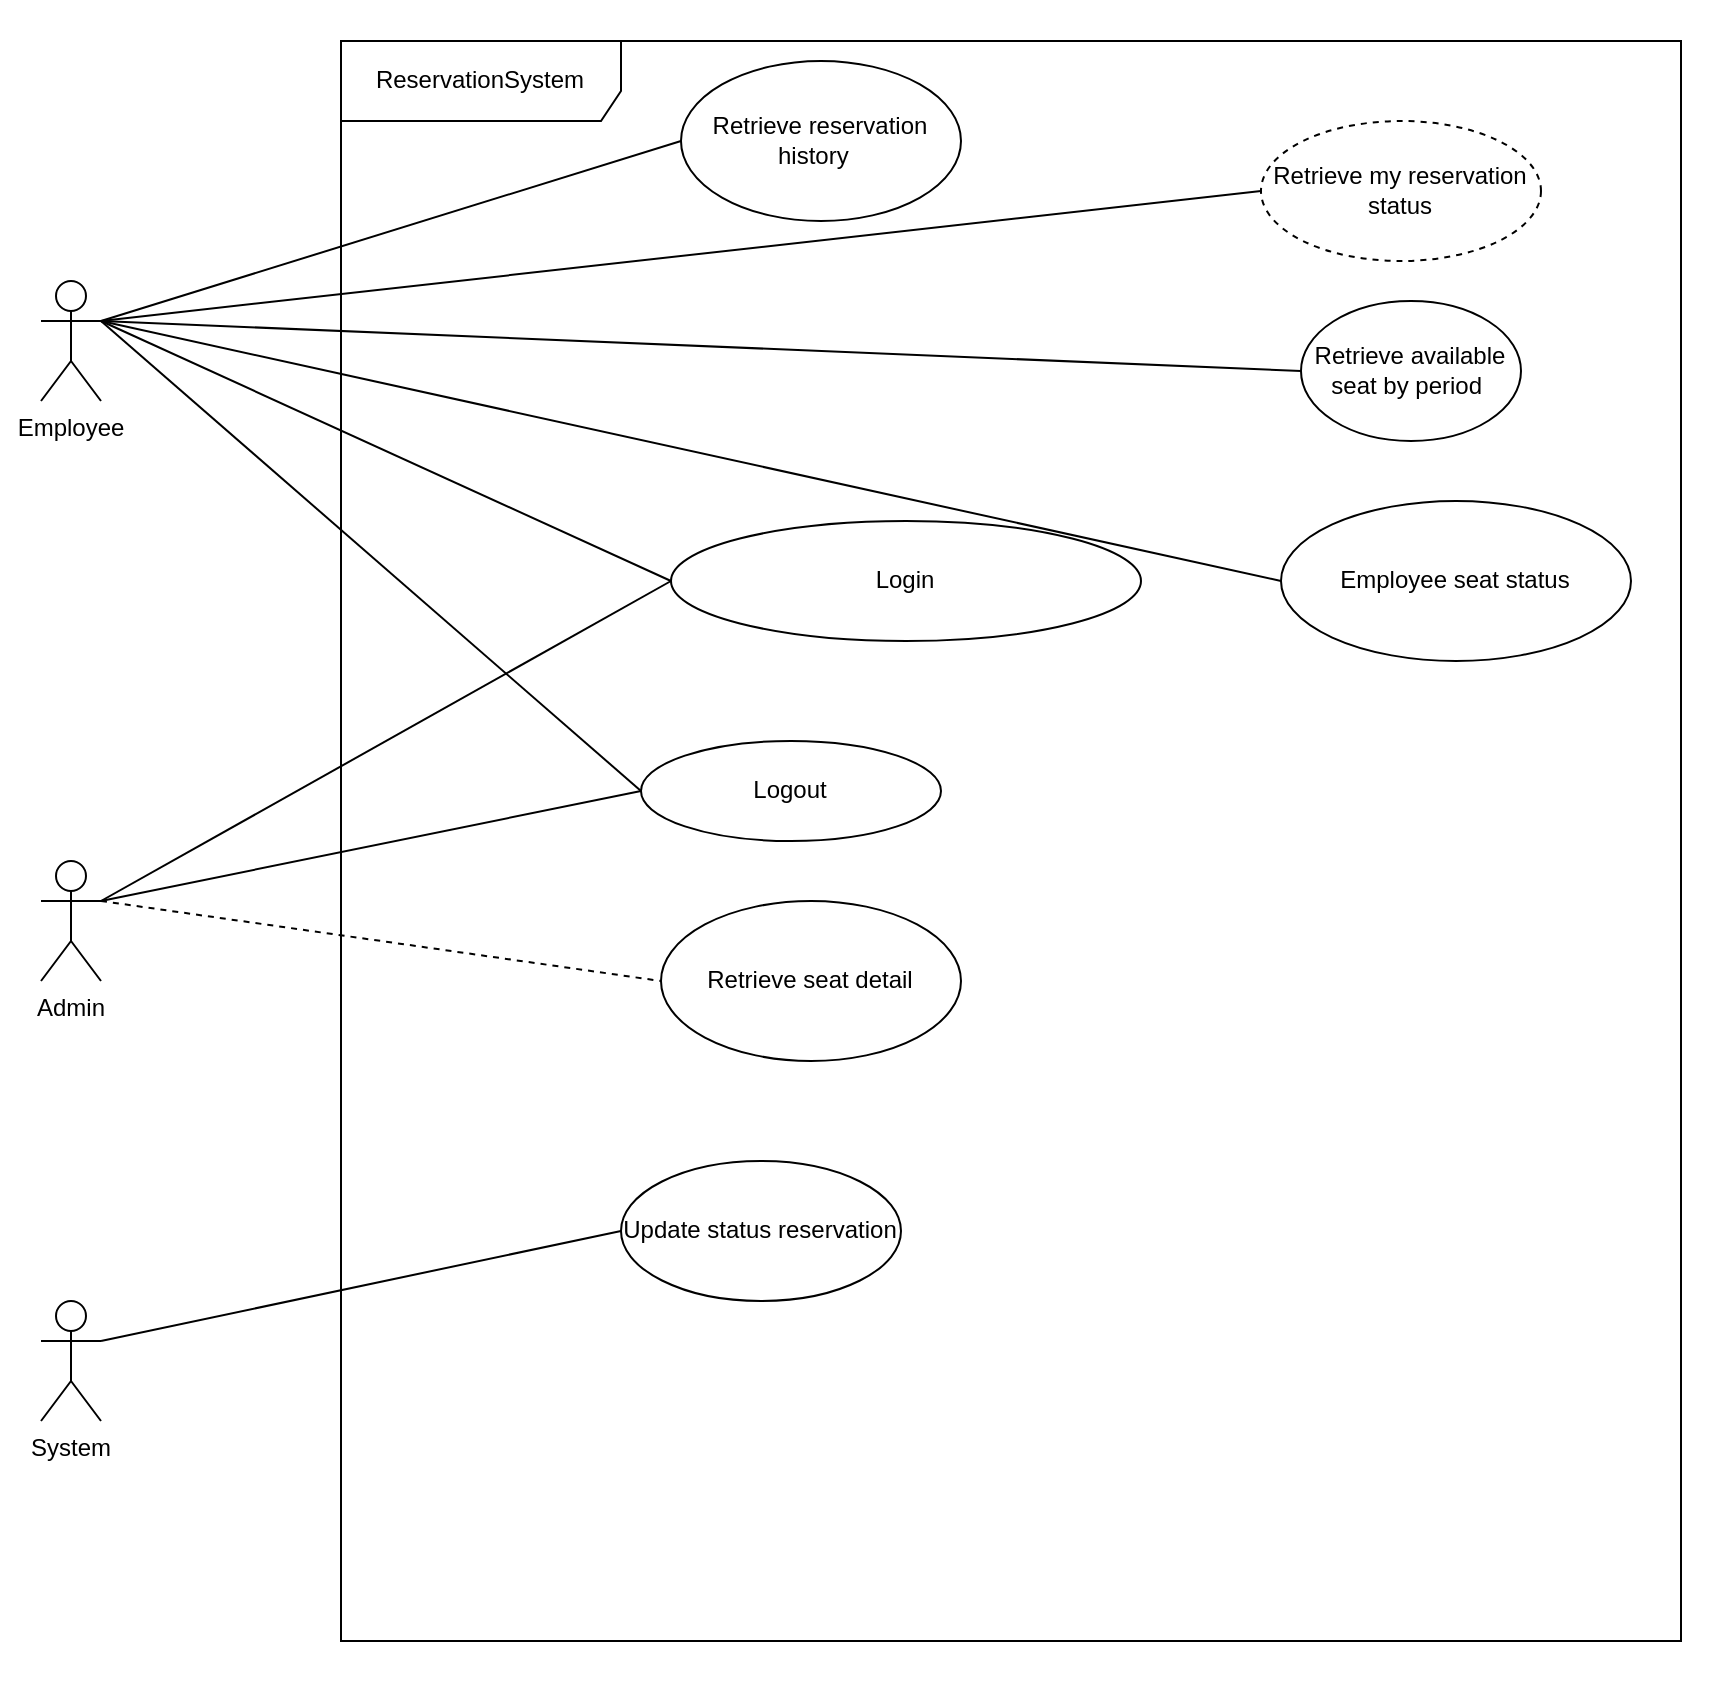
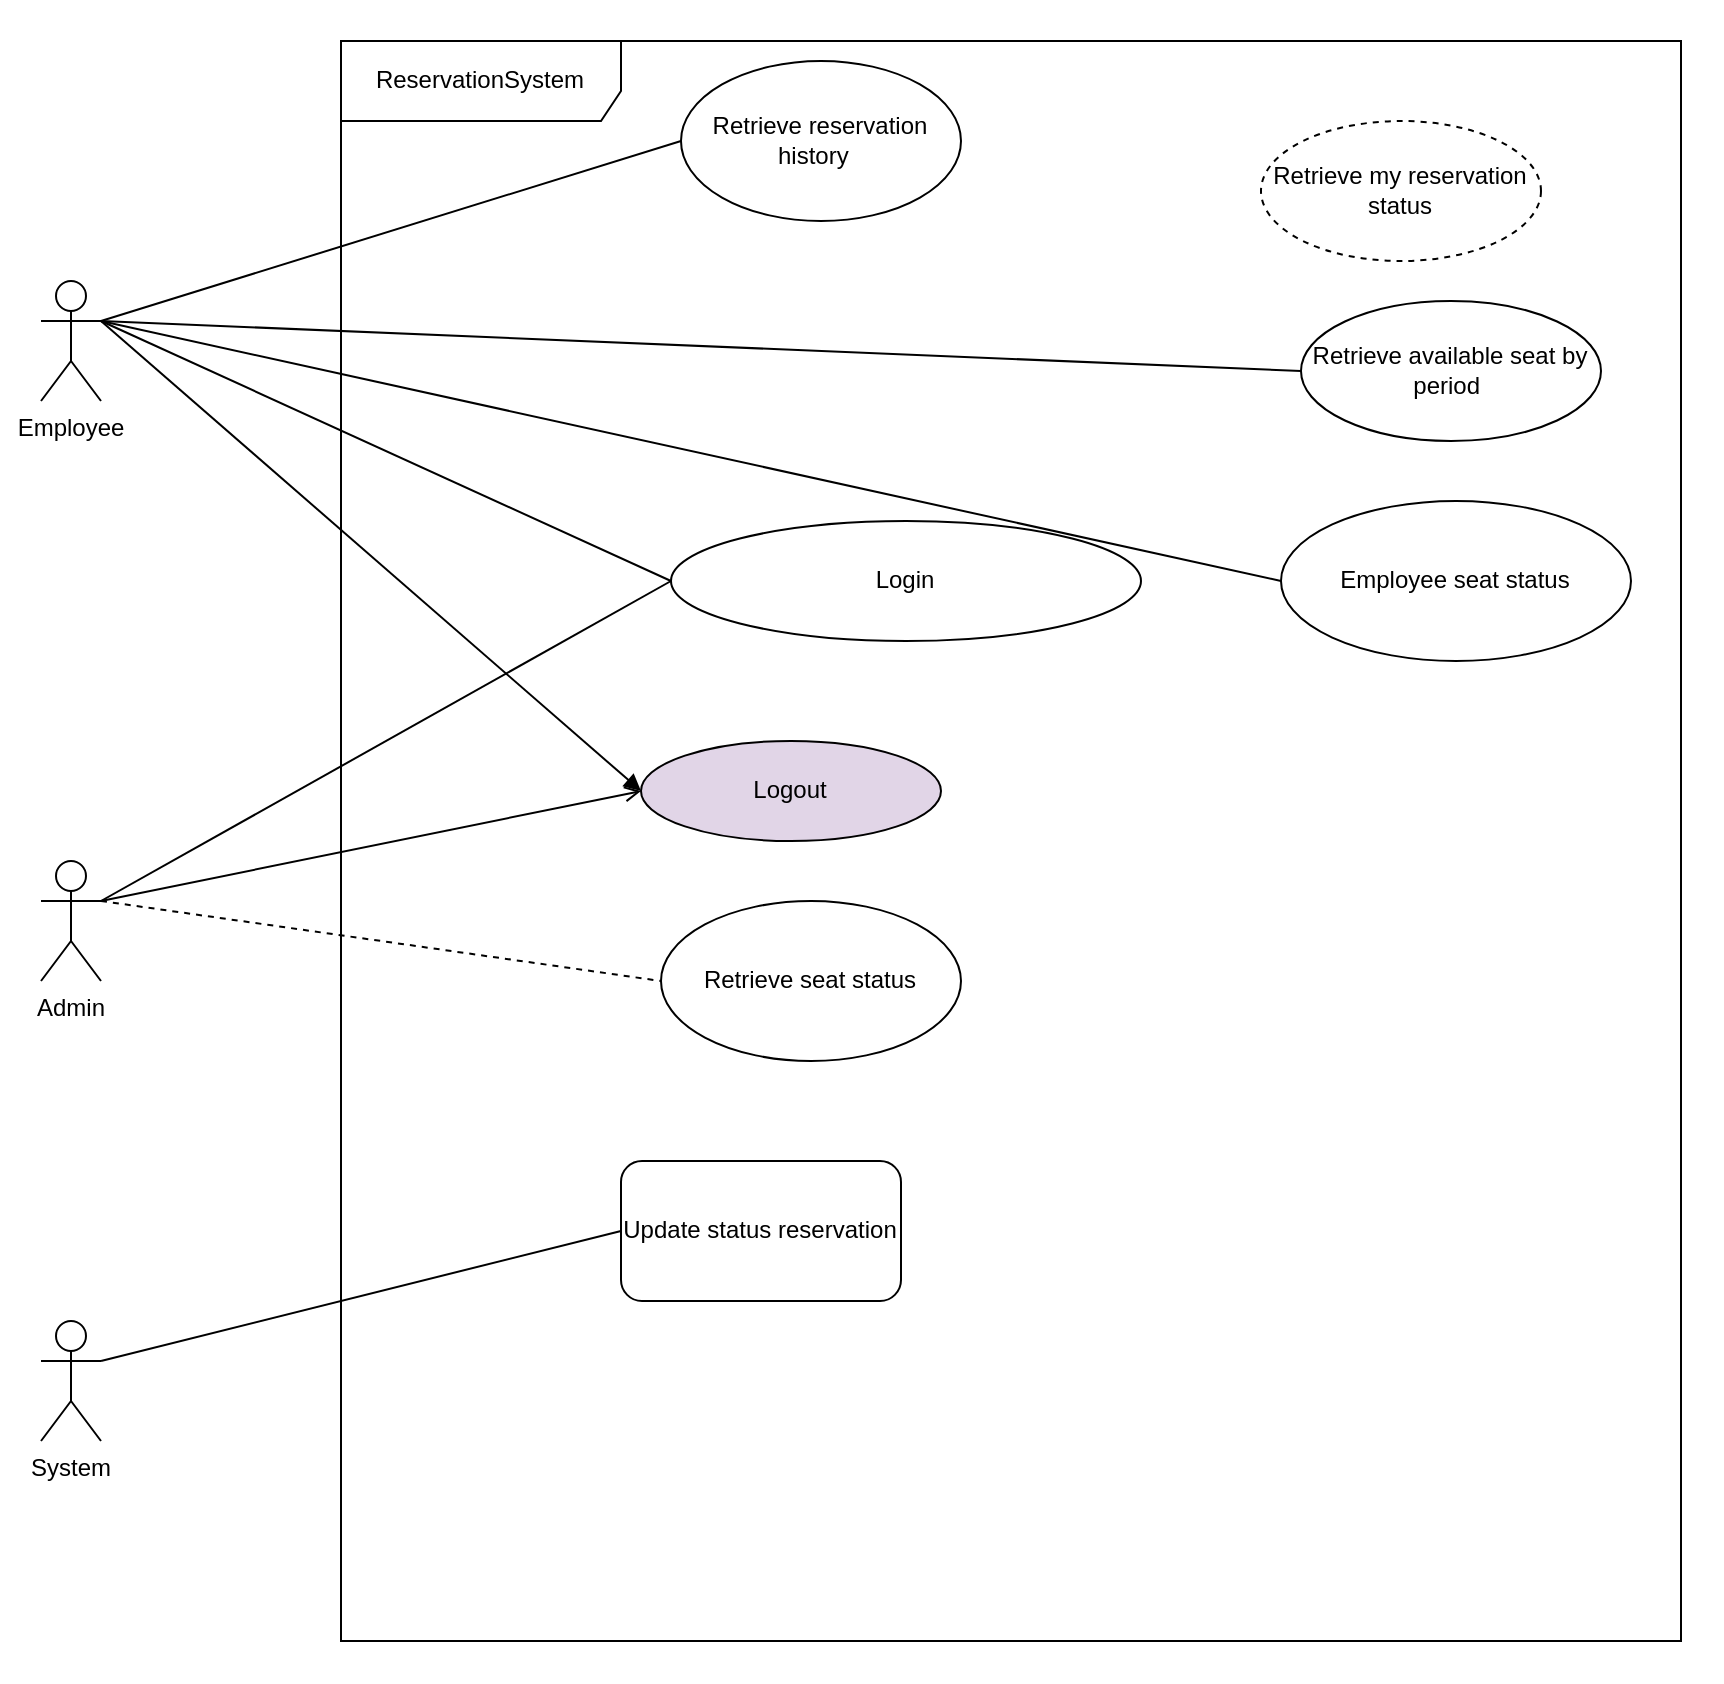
edge "Retrieve my reservation status" -- "Employee": removed
node "Retrieve available seat by period": size 220x140 -> 300x140
edge "Employee" -- "Logout": arrowhead none -> block
node "Logout": fillcolor #ffffff -> #e1d5e7
edge "Logout" -- "Admin": arrowhead none -> open
node "Retrieve seat detail": label "Retrieve seat detail" -> "Retrieve seat status"
node "Update status reservation": shape ellipse -> rounded rectangle
node "System": moved (71, 1361) -> (71, 1381)
